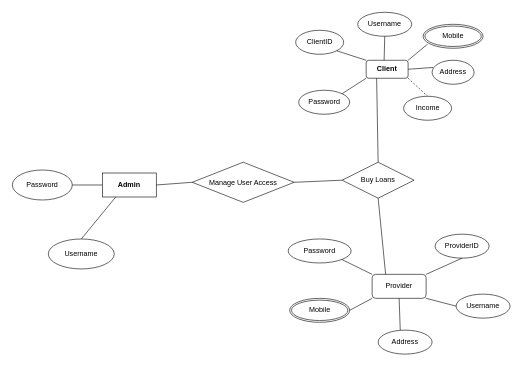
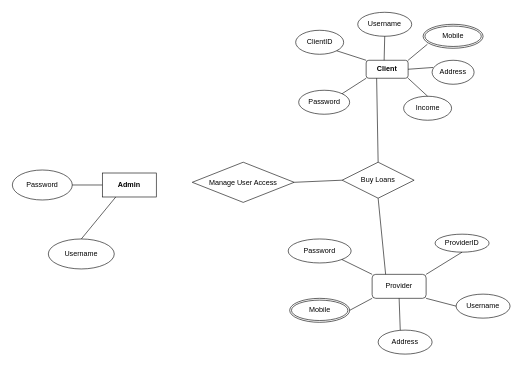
edge "Client" -- "Income": style dashed -> solid
edge "Manage User Access" -- "Admin": removed
node "ProviderID": size 54x24 -> 54x18
